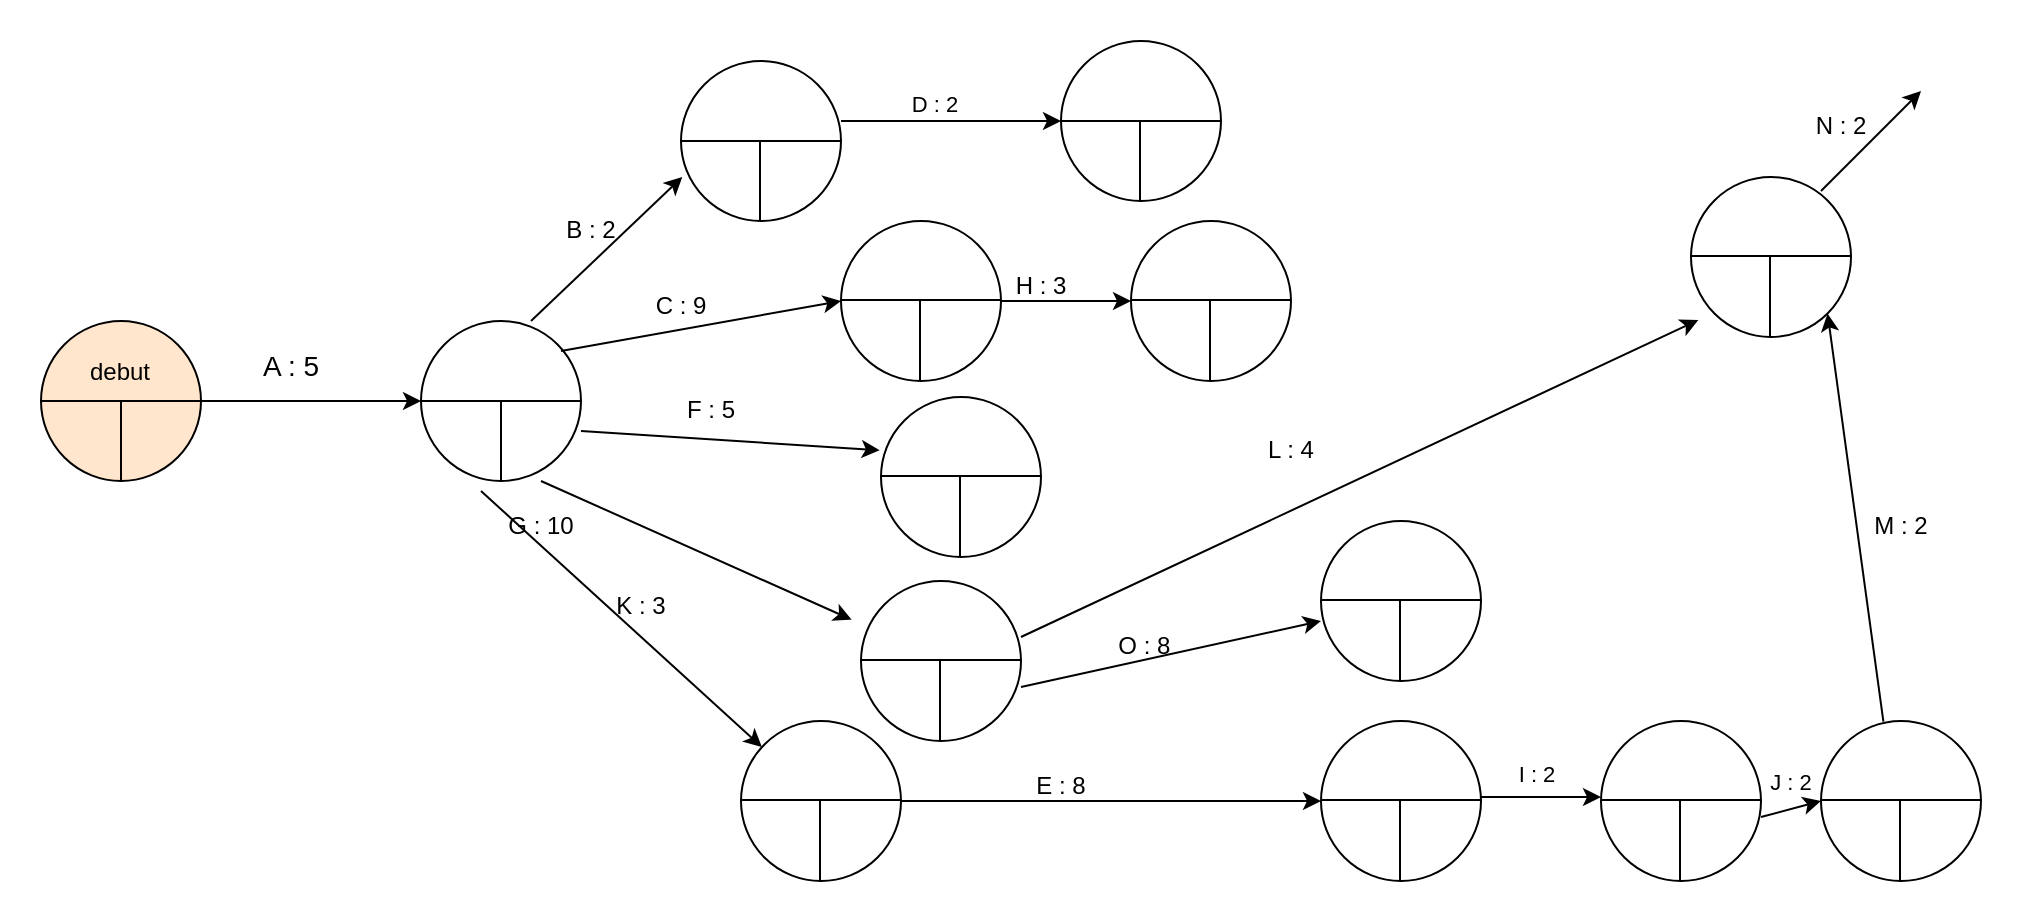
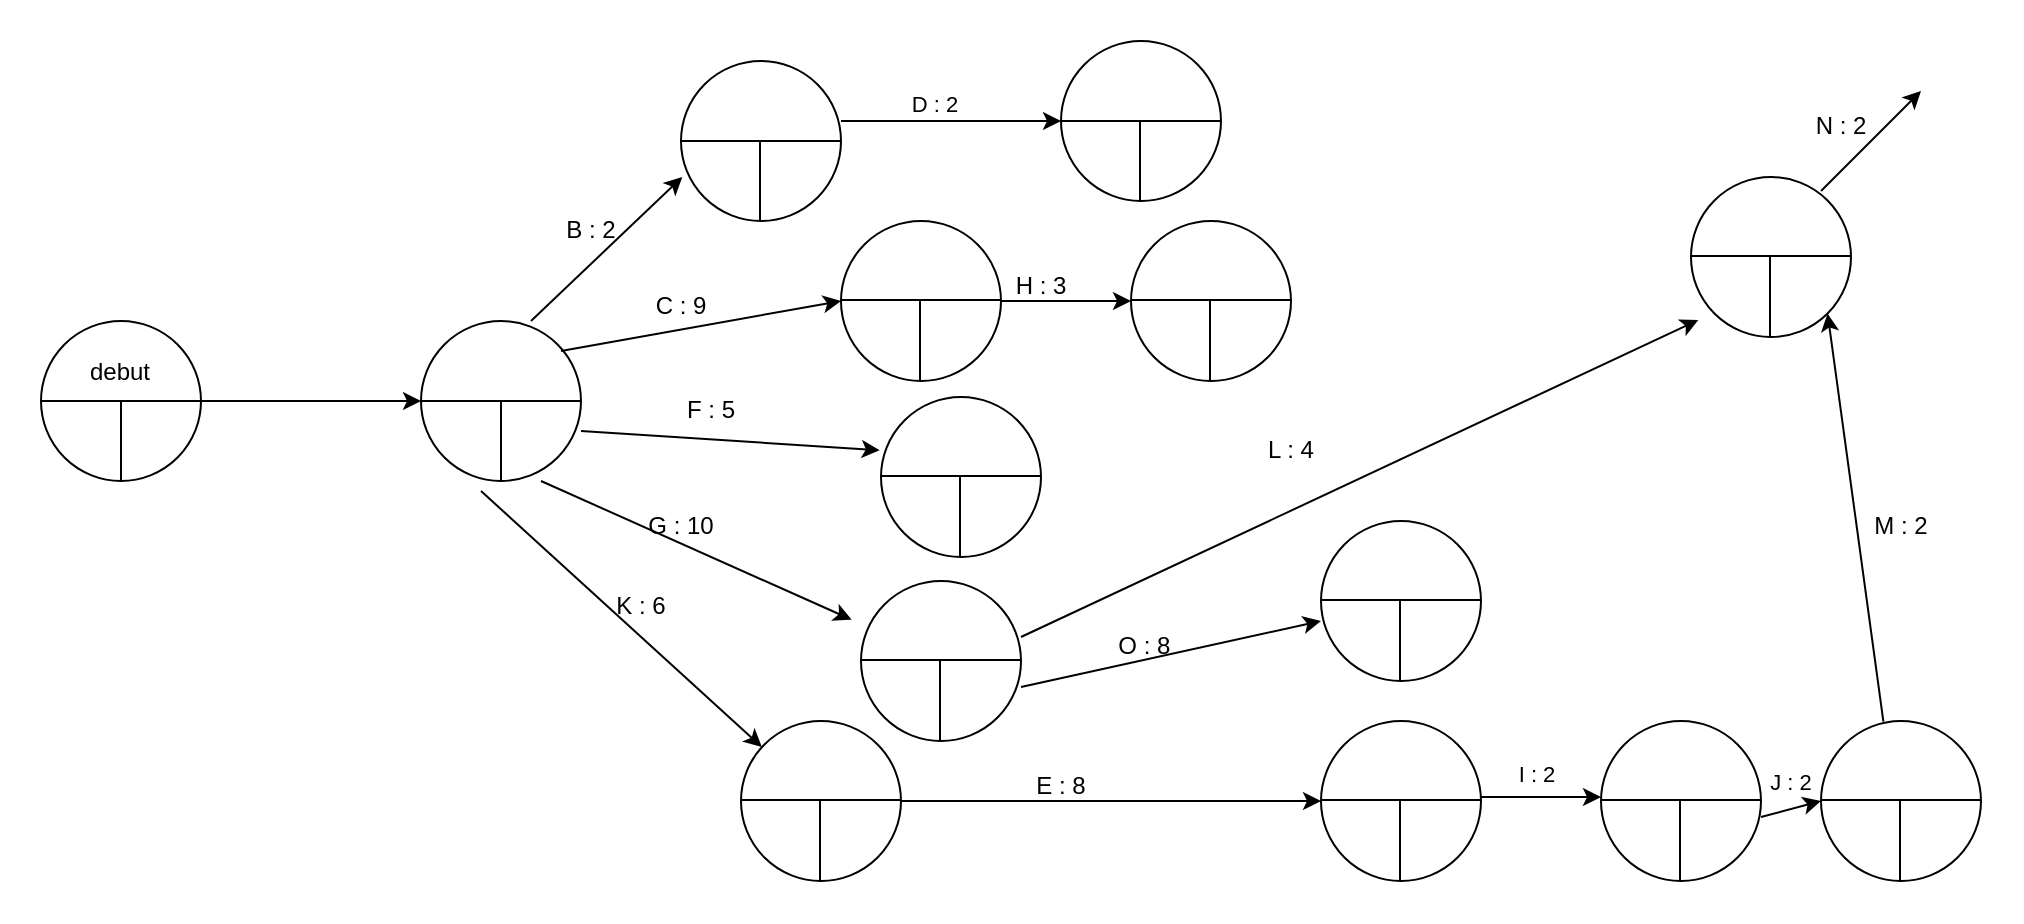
node "A : 5": removed
node "debut": fillcolor #ffe6cc -> #ffffff
node "G : 10": moved (541, 527) -> (681, 527)
node "K : 3": label "K : 3" -> "K : 6"
